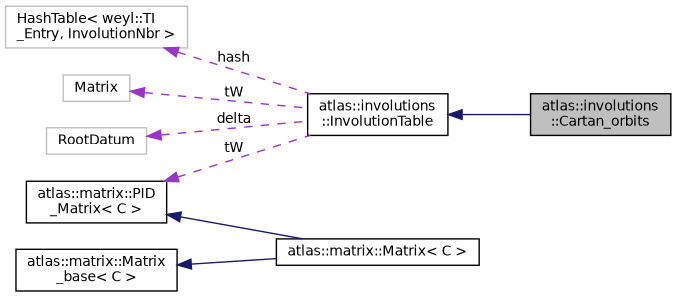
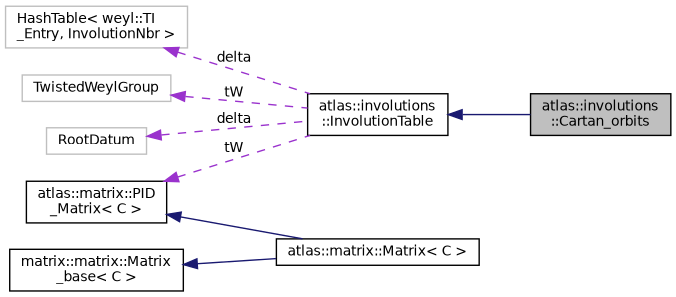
edge "atlas::involutions ::InvolutionTable" -> "HashTable< weyl::TI _Entry, InvolutionNbr >": label " hash" -> " delta"
node "Matrix": label "Matrix" -> "TwistedWeylGroup"
node "atlas::matrix::Matrix _base< C >": label "atlas::matrix::Matrix _base< C >" -> "matrix::matrix::Matrix _base< C >"
